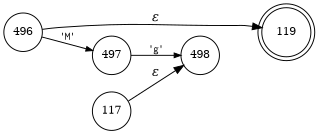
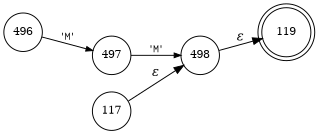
edge "496" -> "119": now "498" -> "119"
edge "497" -> "498": label "'g'" -> "'M'"
